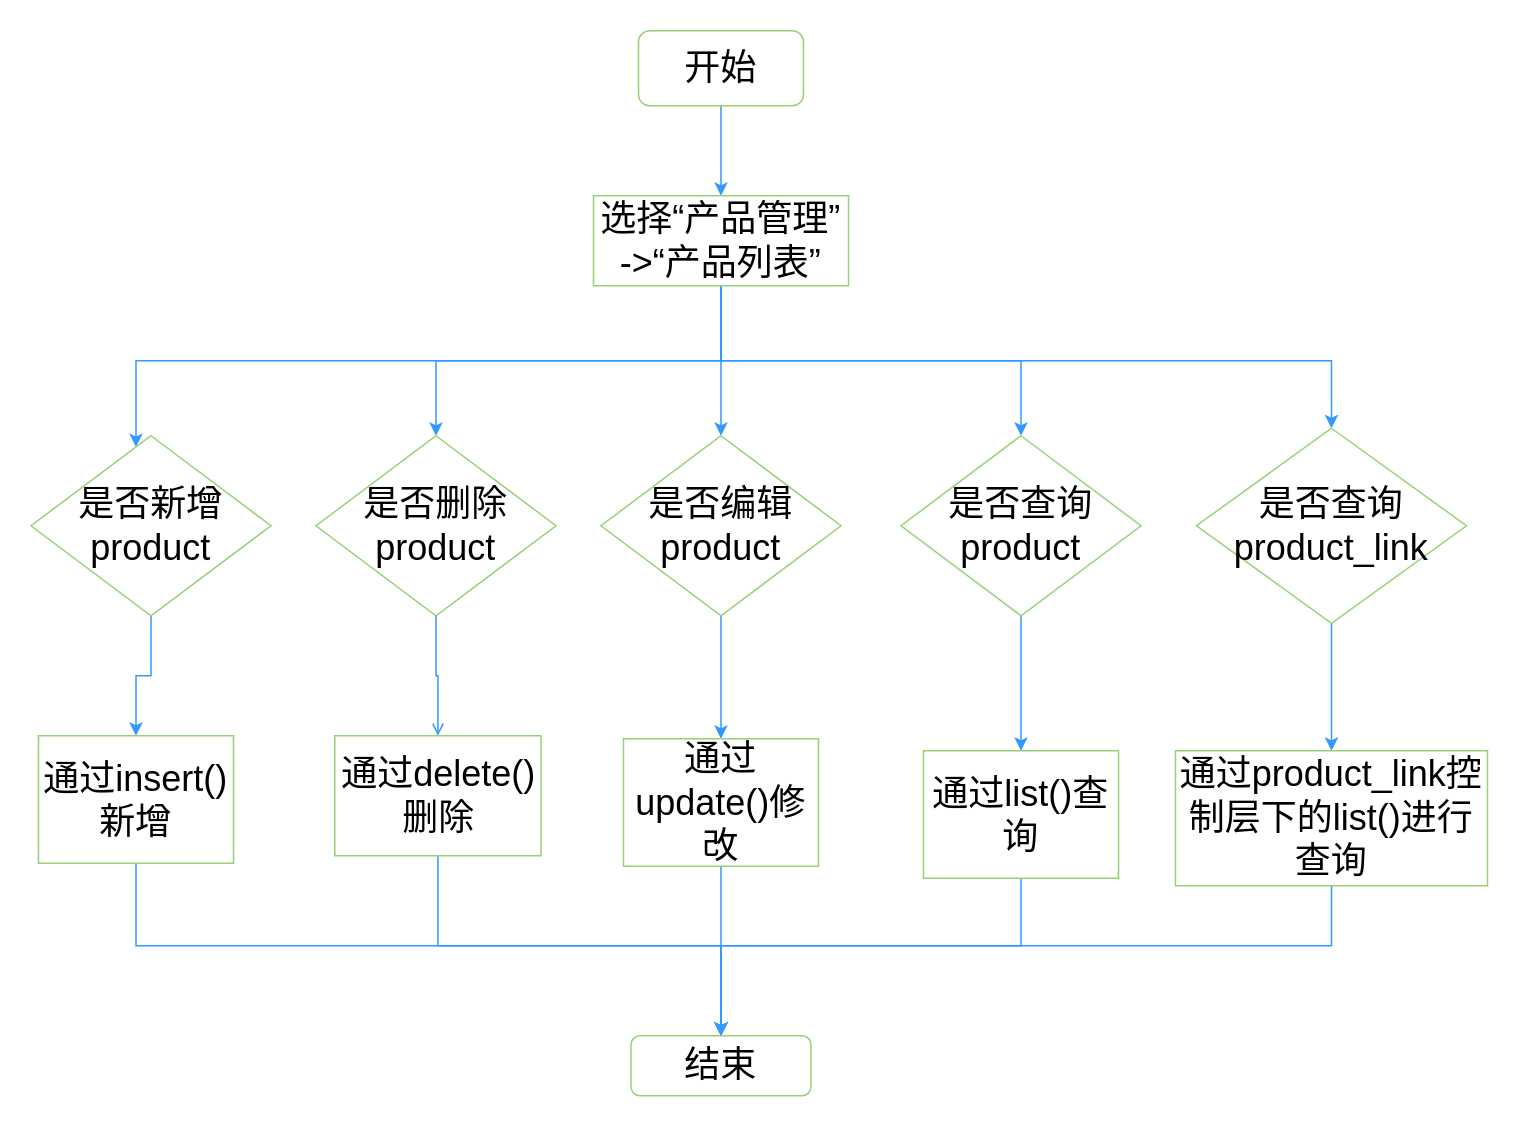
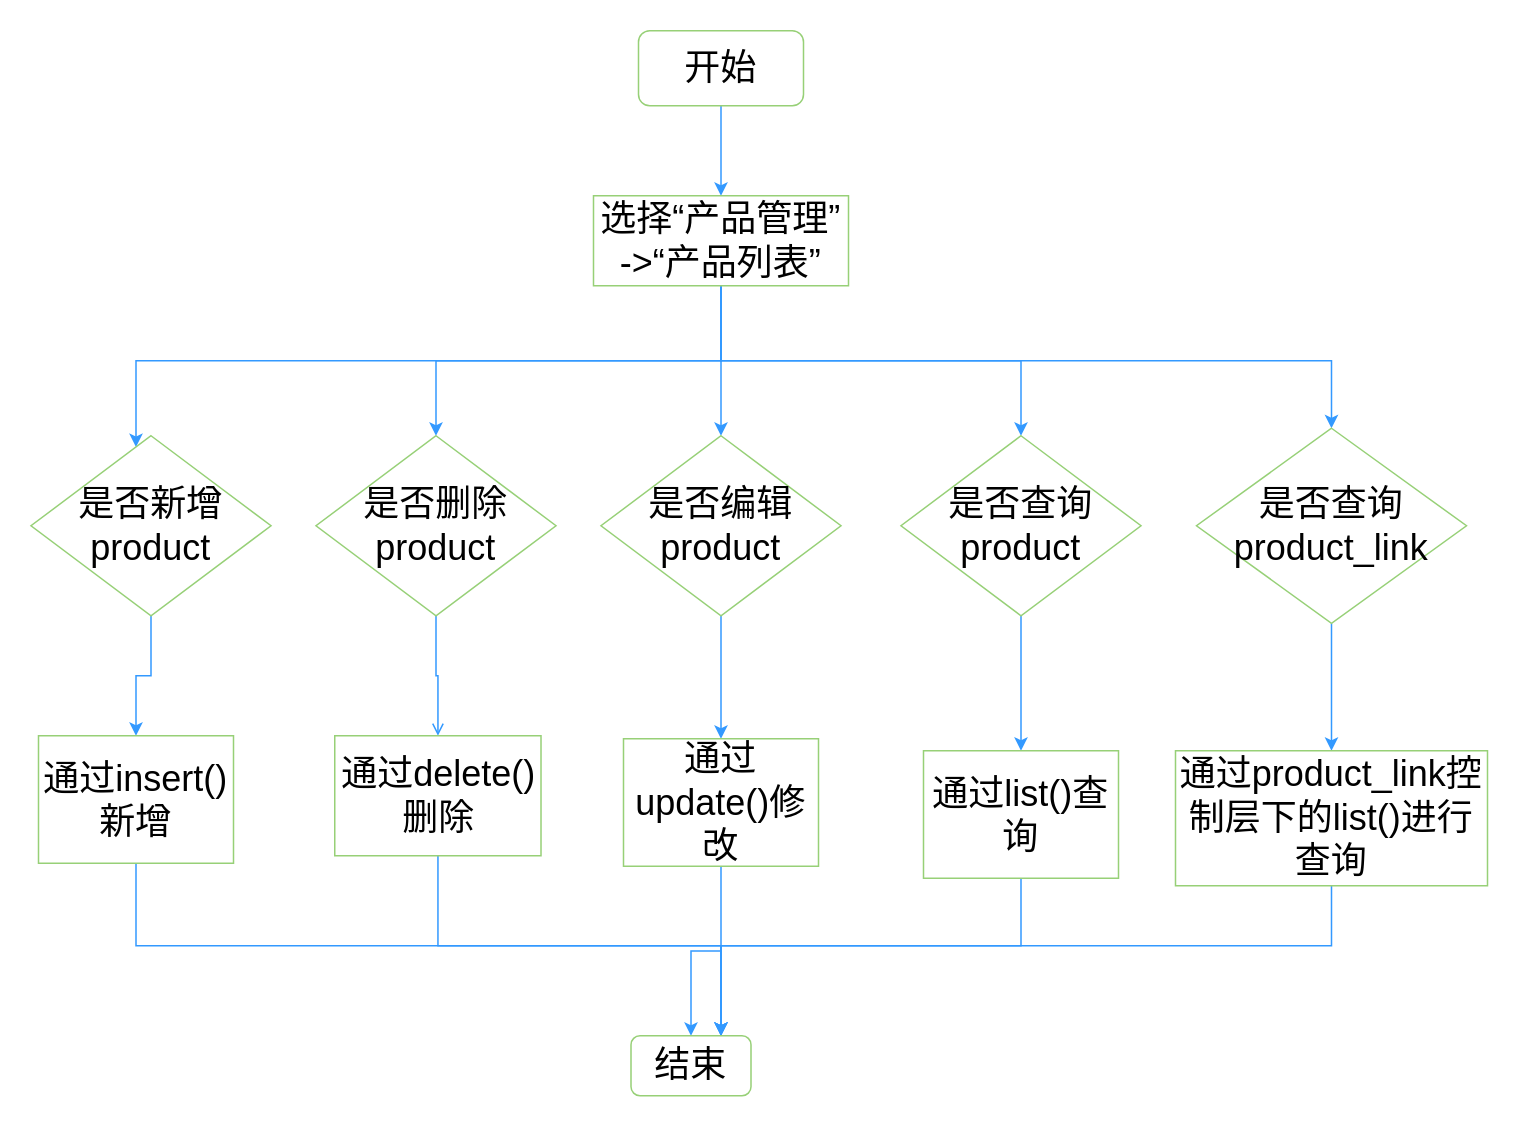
node "结束": size 180x60 -> 120x60
